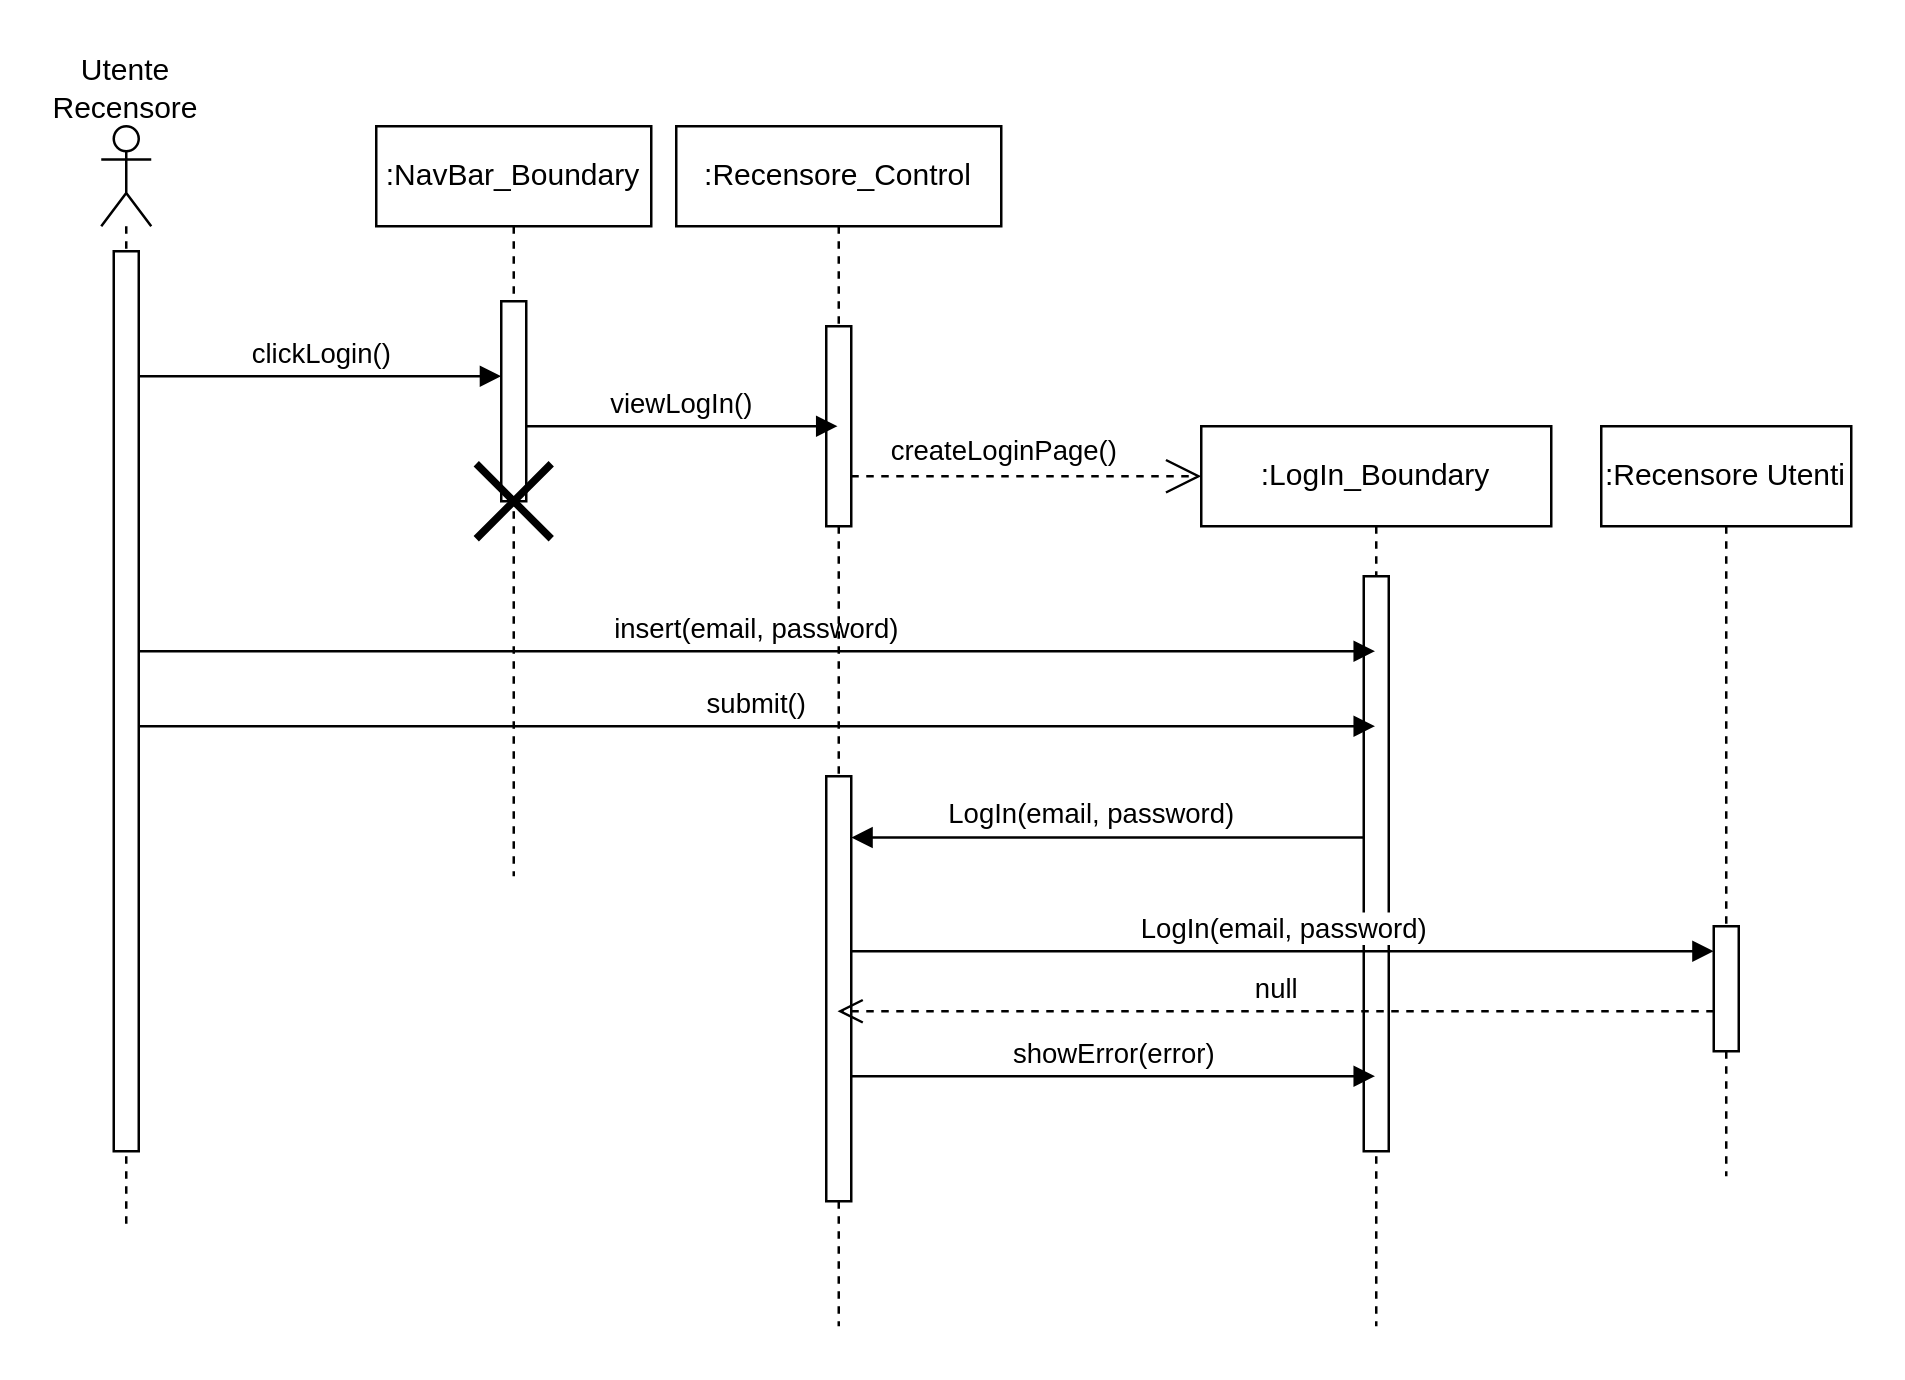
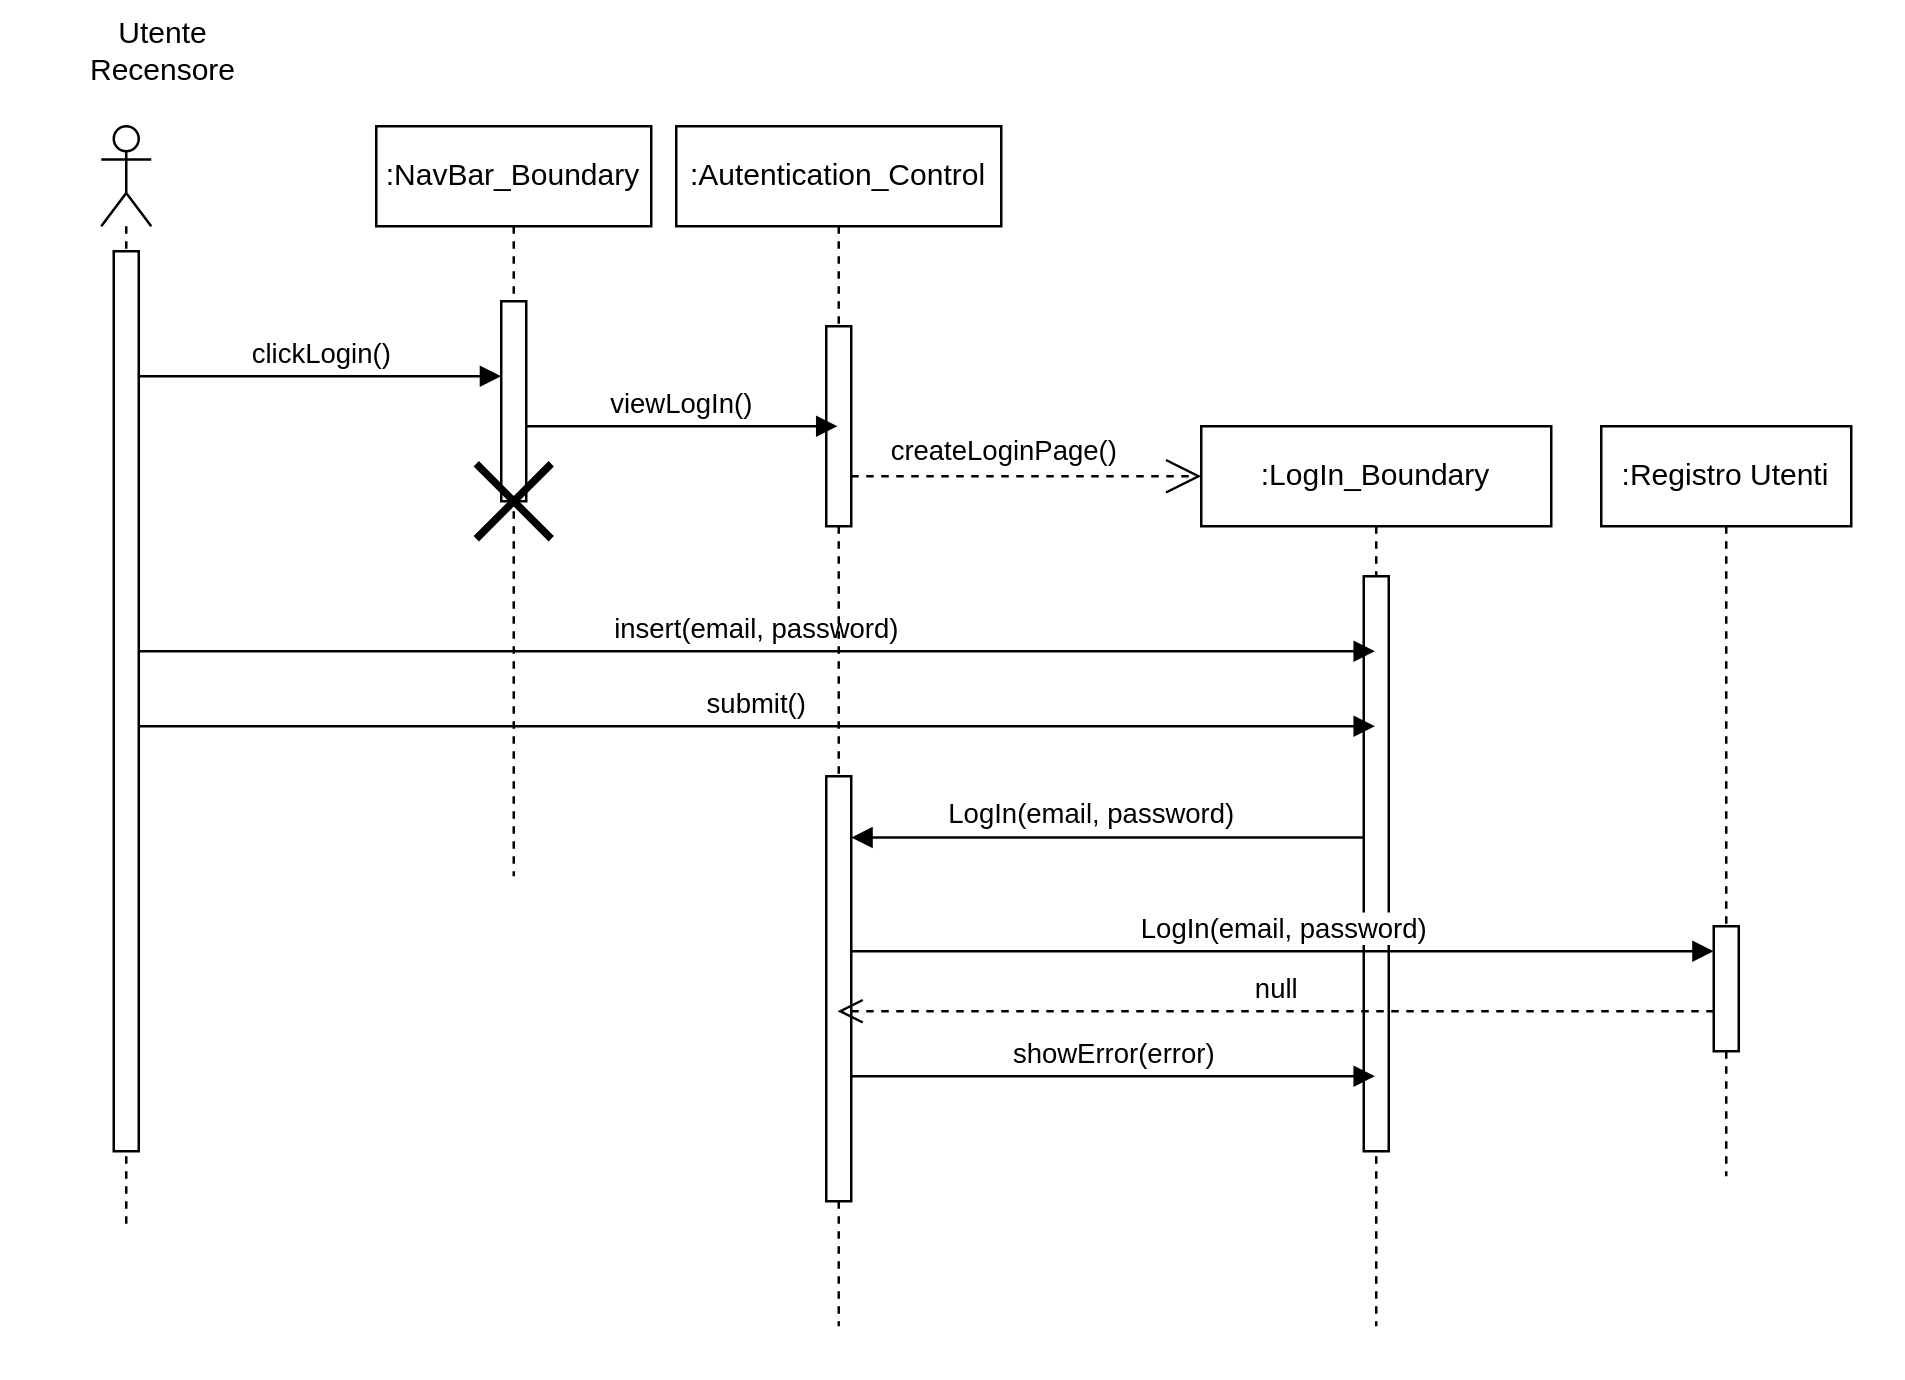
node "Utente Recensore": moved (126, 89) -> (164, 51)
node ":Recensore_Control": label ":Recensore_Control" -> ":Autentication_Control"
node ":Recensore Utenti": label ":Recensore Utenti" -> ":Registro Utenti"
